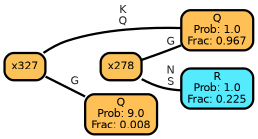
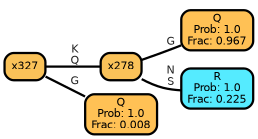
edge "Q Prob: 1.0 Frac: 0.967" -- "x327": now "x278" -- "x327"
node "Q Prob: 9.0 Frac: 0.008": label "Q Prob: 9.0 Frac: 0.008" -> "Q Prob: 1.0 Frac: 0.008"
